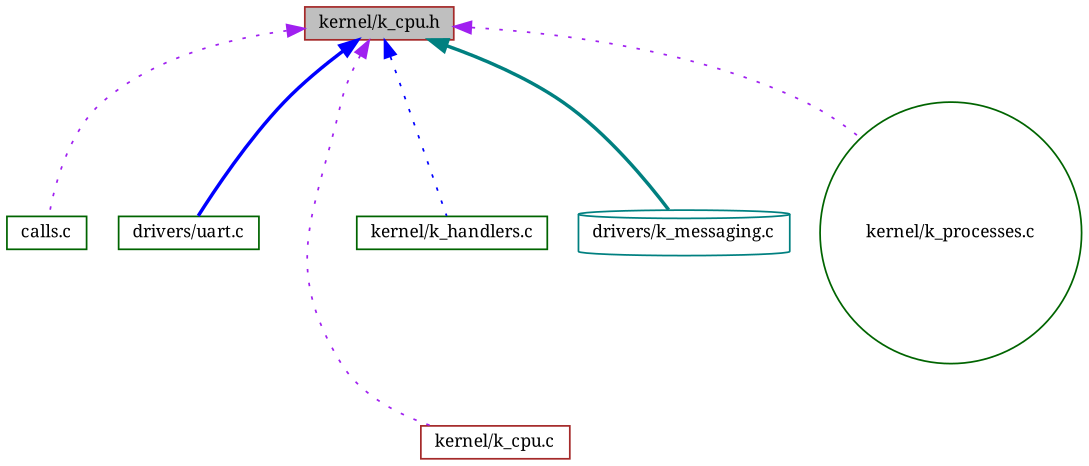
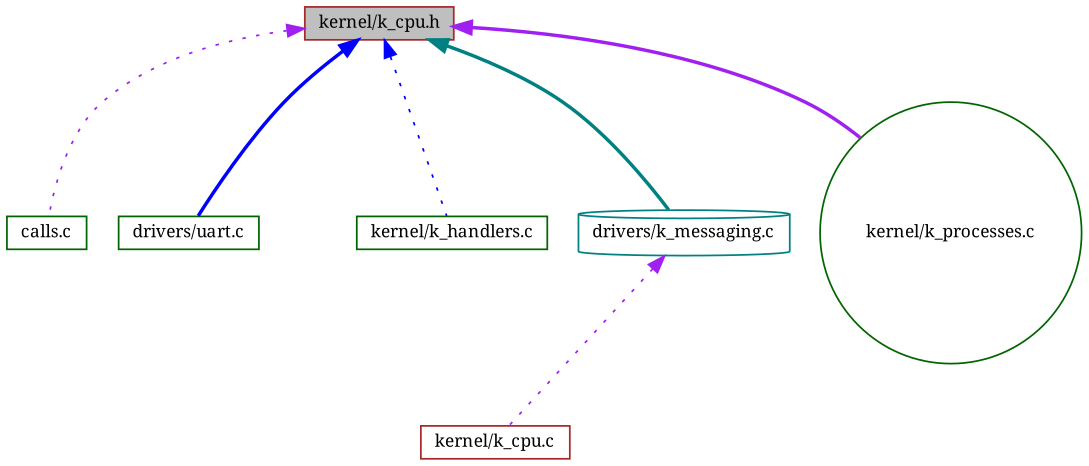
edge "kernel/k_processes.c" -> "kernel/k_cpu.h": style dotted -> bold
edge "kernel/k_cpu.c" -> "kernel/k_cpu.h": now "kernel/k_cpu.c" -> "drivers/k_messaging.c"
